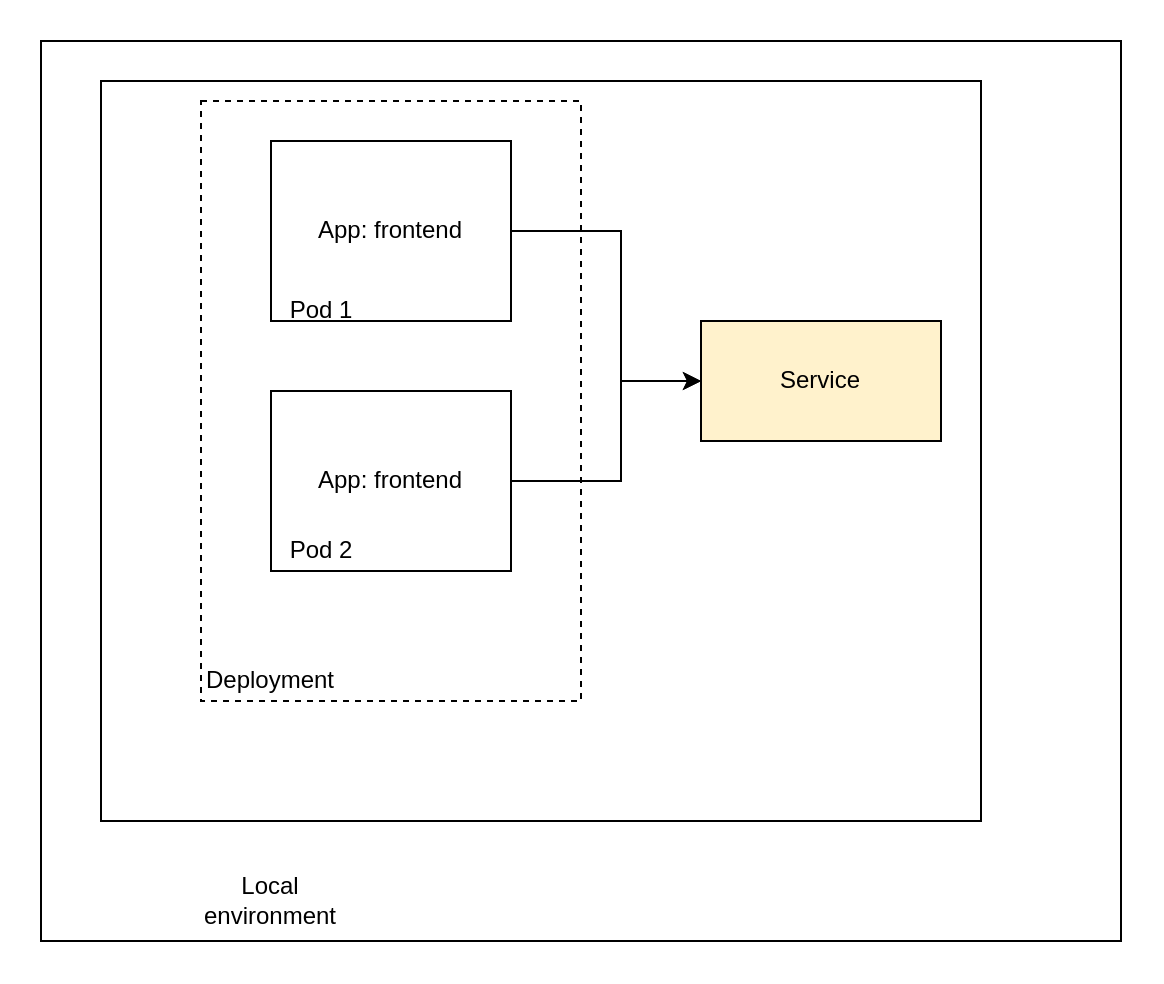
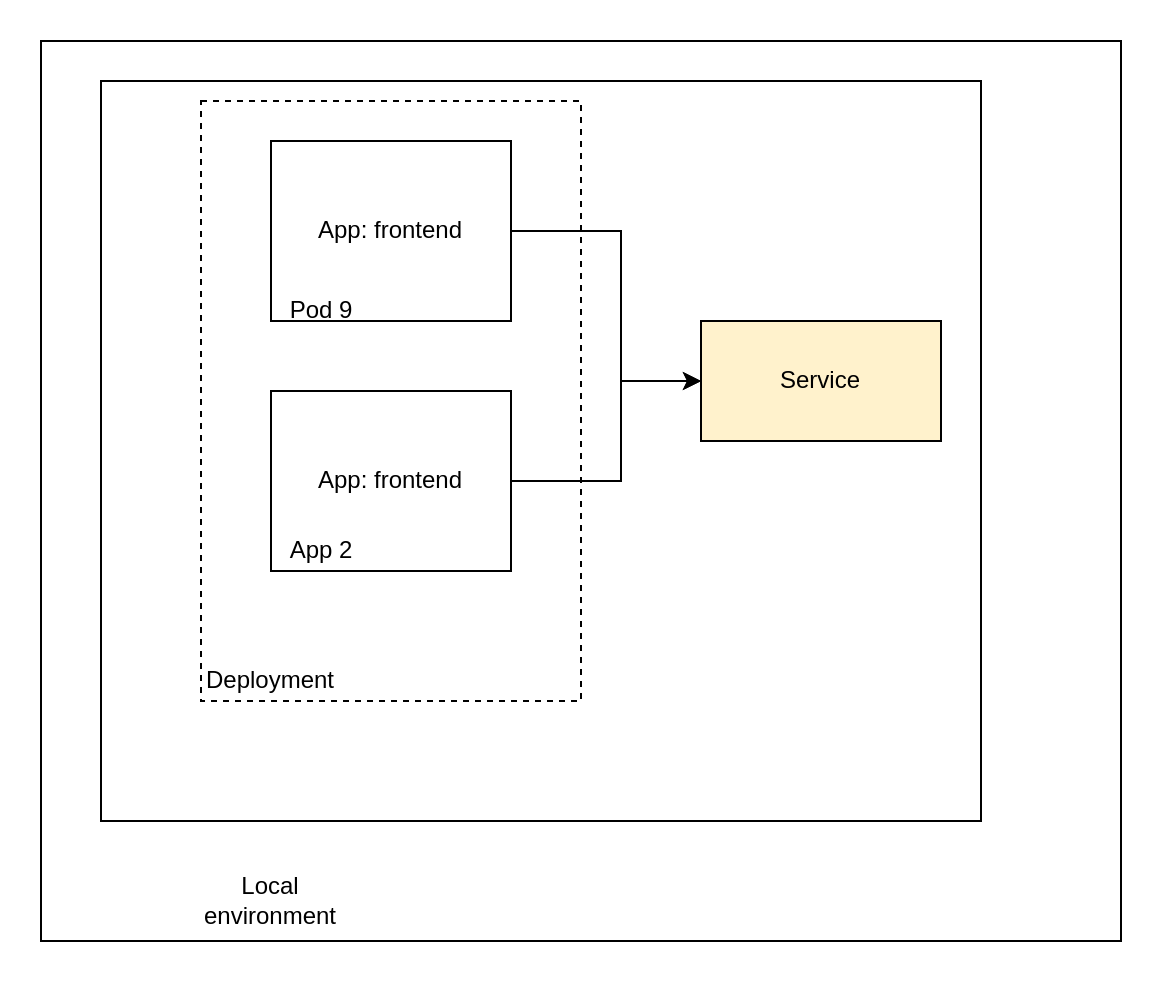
node "Pod 1": label "Pod 1" -> "Pod 9"
node "Pod 2": label "Pod 2" -> "App 2"
